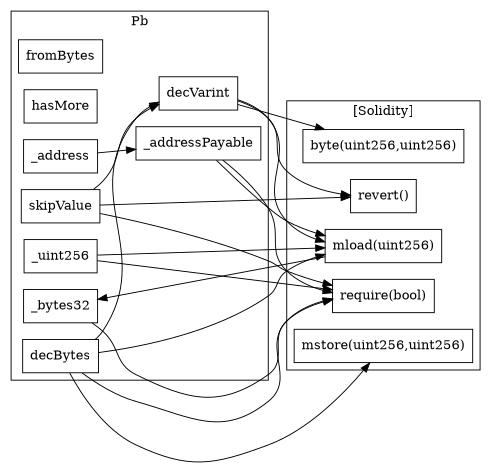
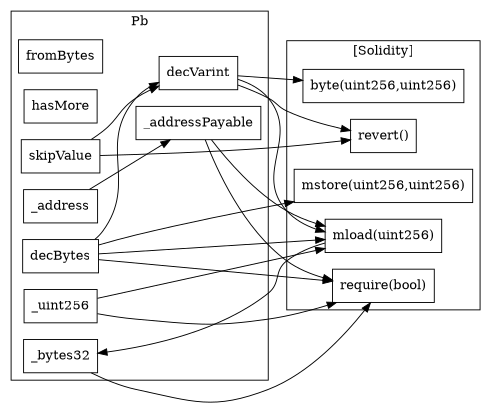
edge "skipValue" -> "require(bool)": removed
